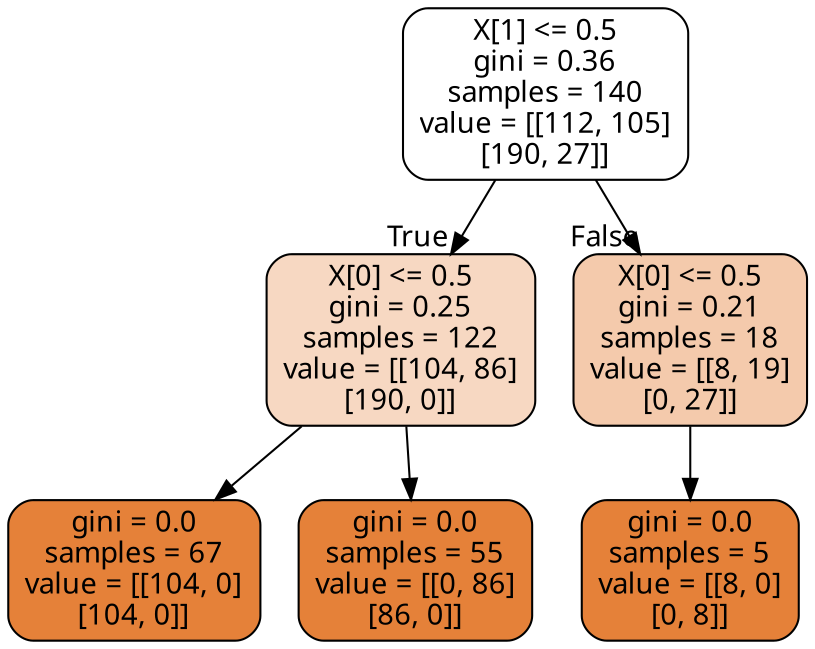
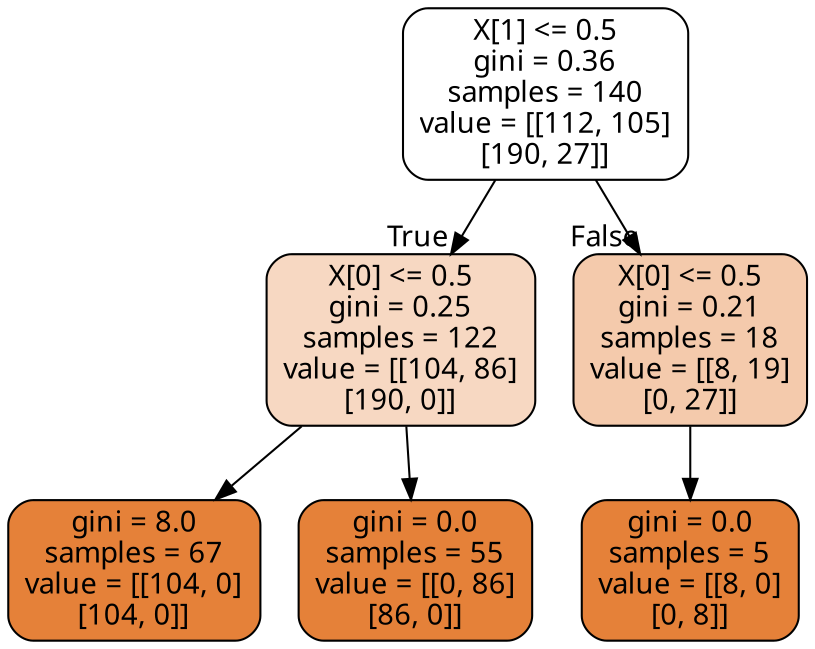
node "gini = 0.0 samples = 67 value = [[104, 0] [104, 0]]": label "gini = 0.0 samples = 67 value = [[104, 0] [104, 0]]" -> "gini = 8.0 samples = 67 value = [[104, 0] [104, 0]]"
